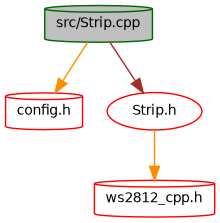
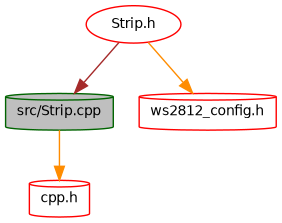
edge "src/Strip.cpp" -> "Strip.h": reversed
node "config.h": label "config.h" -> "cpp.h"
node "ws2812_cpp.h": label "ws2812_cpp.h" -> "ws2812_config.h"
